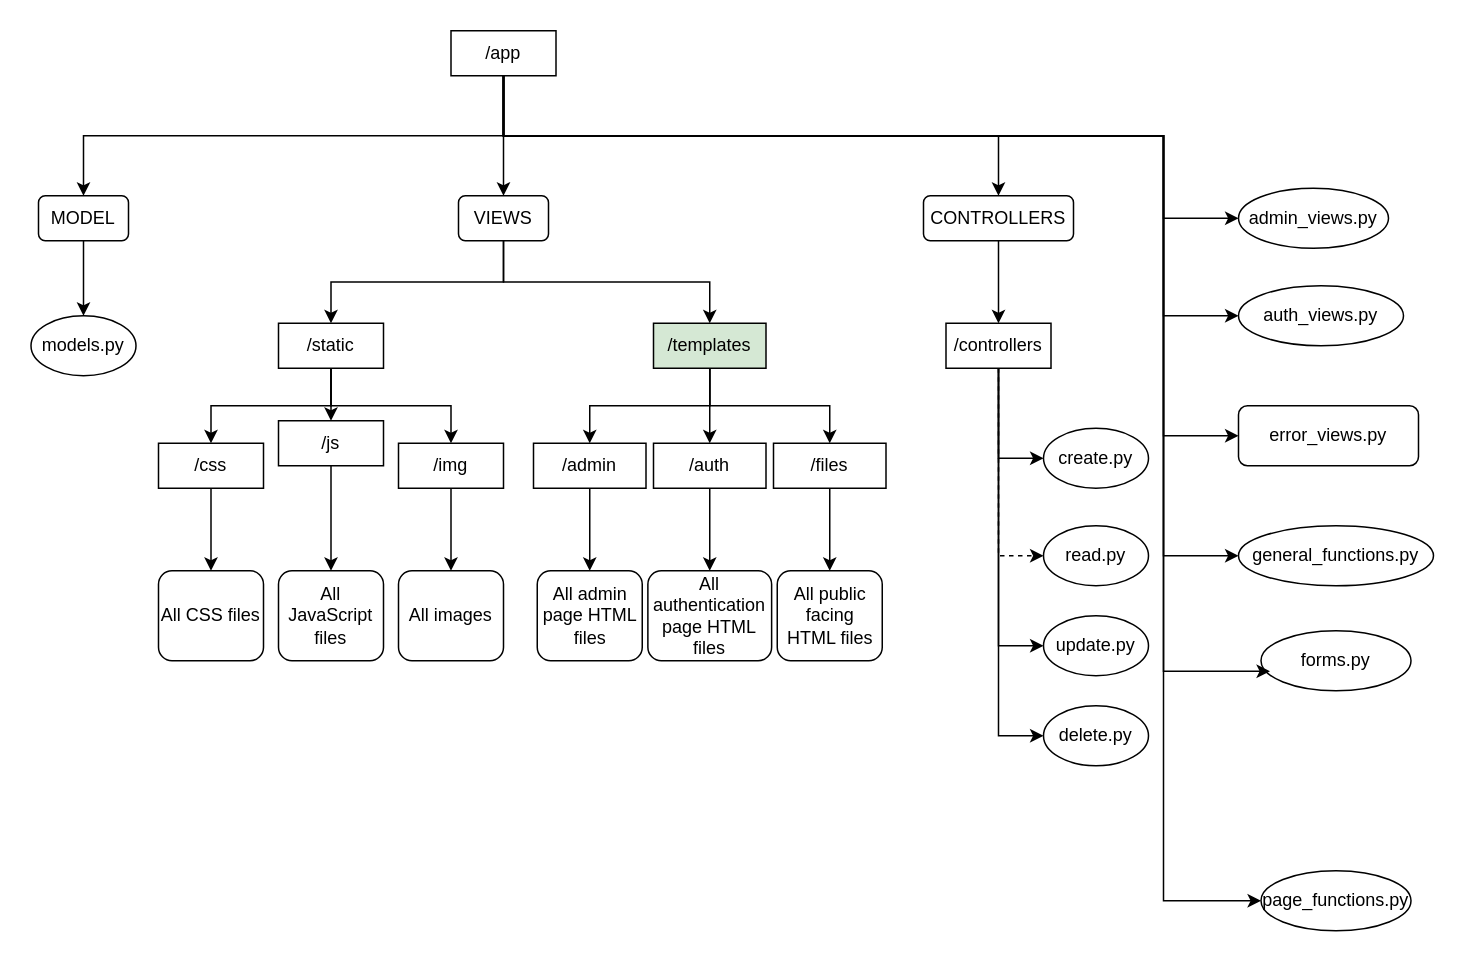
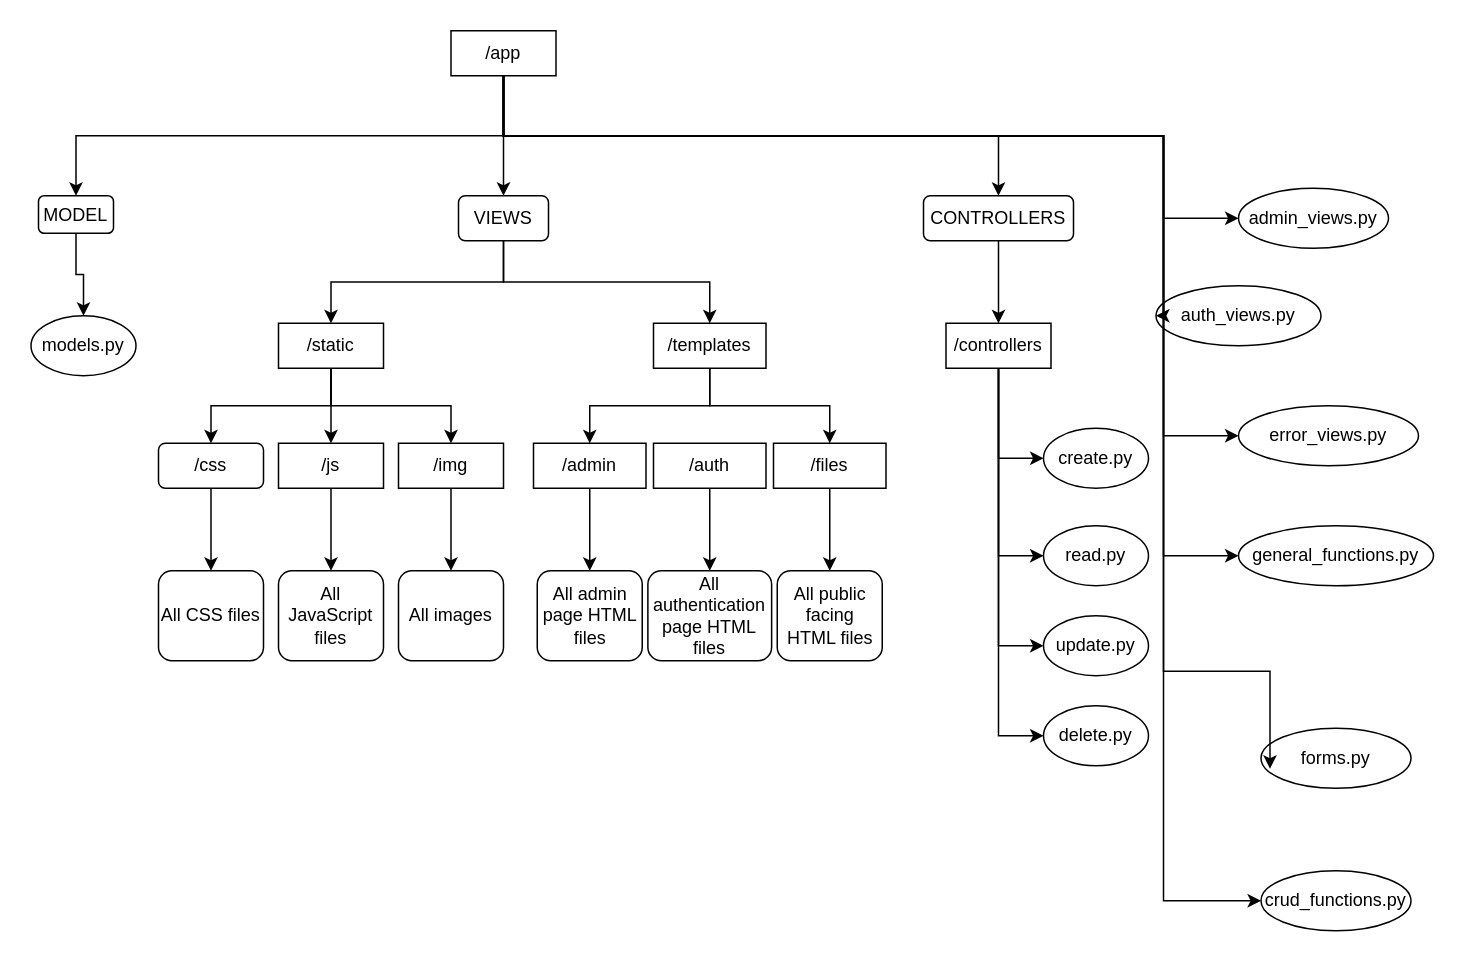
node "MODEL": size 90x45 -> 75x38
node "auth_views.py": moved (1321, 316) -> (1238, 316)
node "/templates": fillcolor #d5e8d4 -> #ffffff
edge "/templates" -> "/auth": removed
node "error_views.py": shape rounded rectangle -> ellipse
node "/js": moved (331, 443) -> (331, 466)
node "/css": shape rectangle -> rounded rectangle
edge "/controllers" -> "read.py": style dashed -> solid
node "forms.py": moved (1336, 661) -> (1336, 758)
node "page_functions.py": label "page_functions.py" -> "crud_functions.py"
